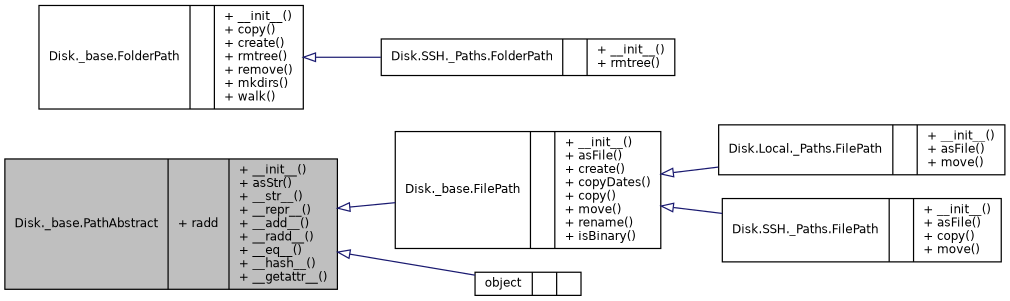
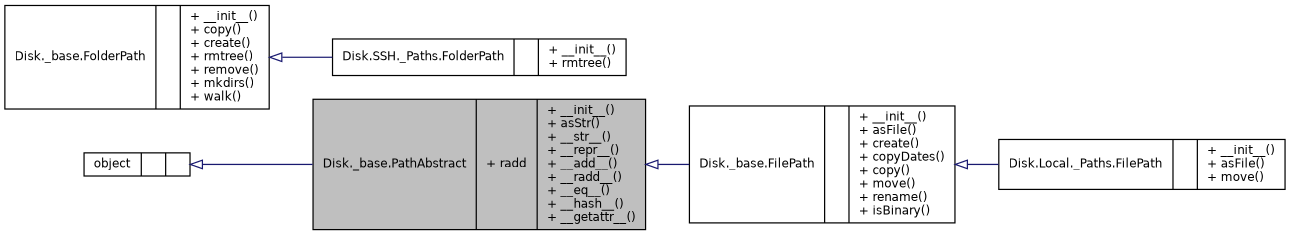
node "Disk.SSH._Paths.FilePath": removed
edge "object" -> "Disk._base.PathAbstract": reversed
